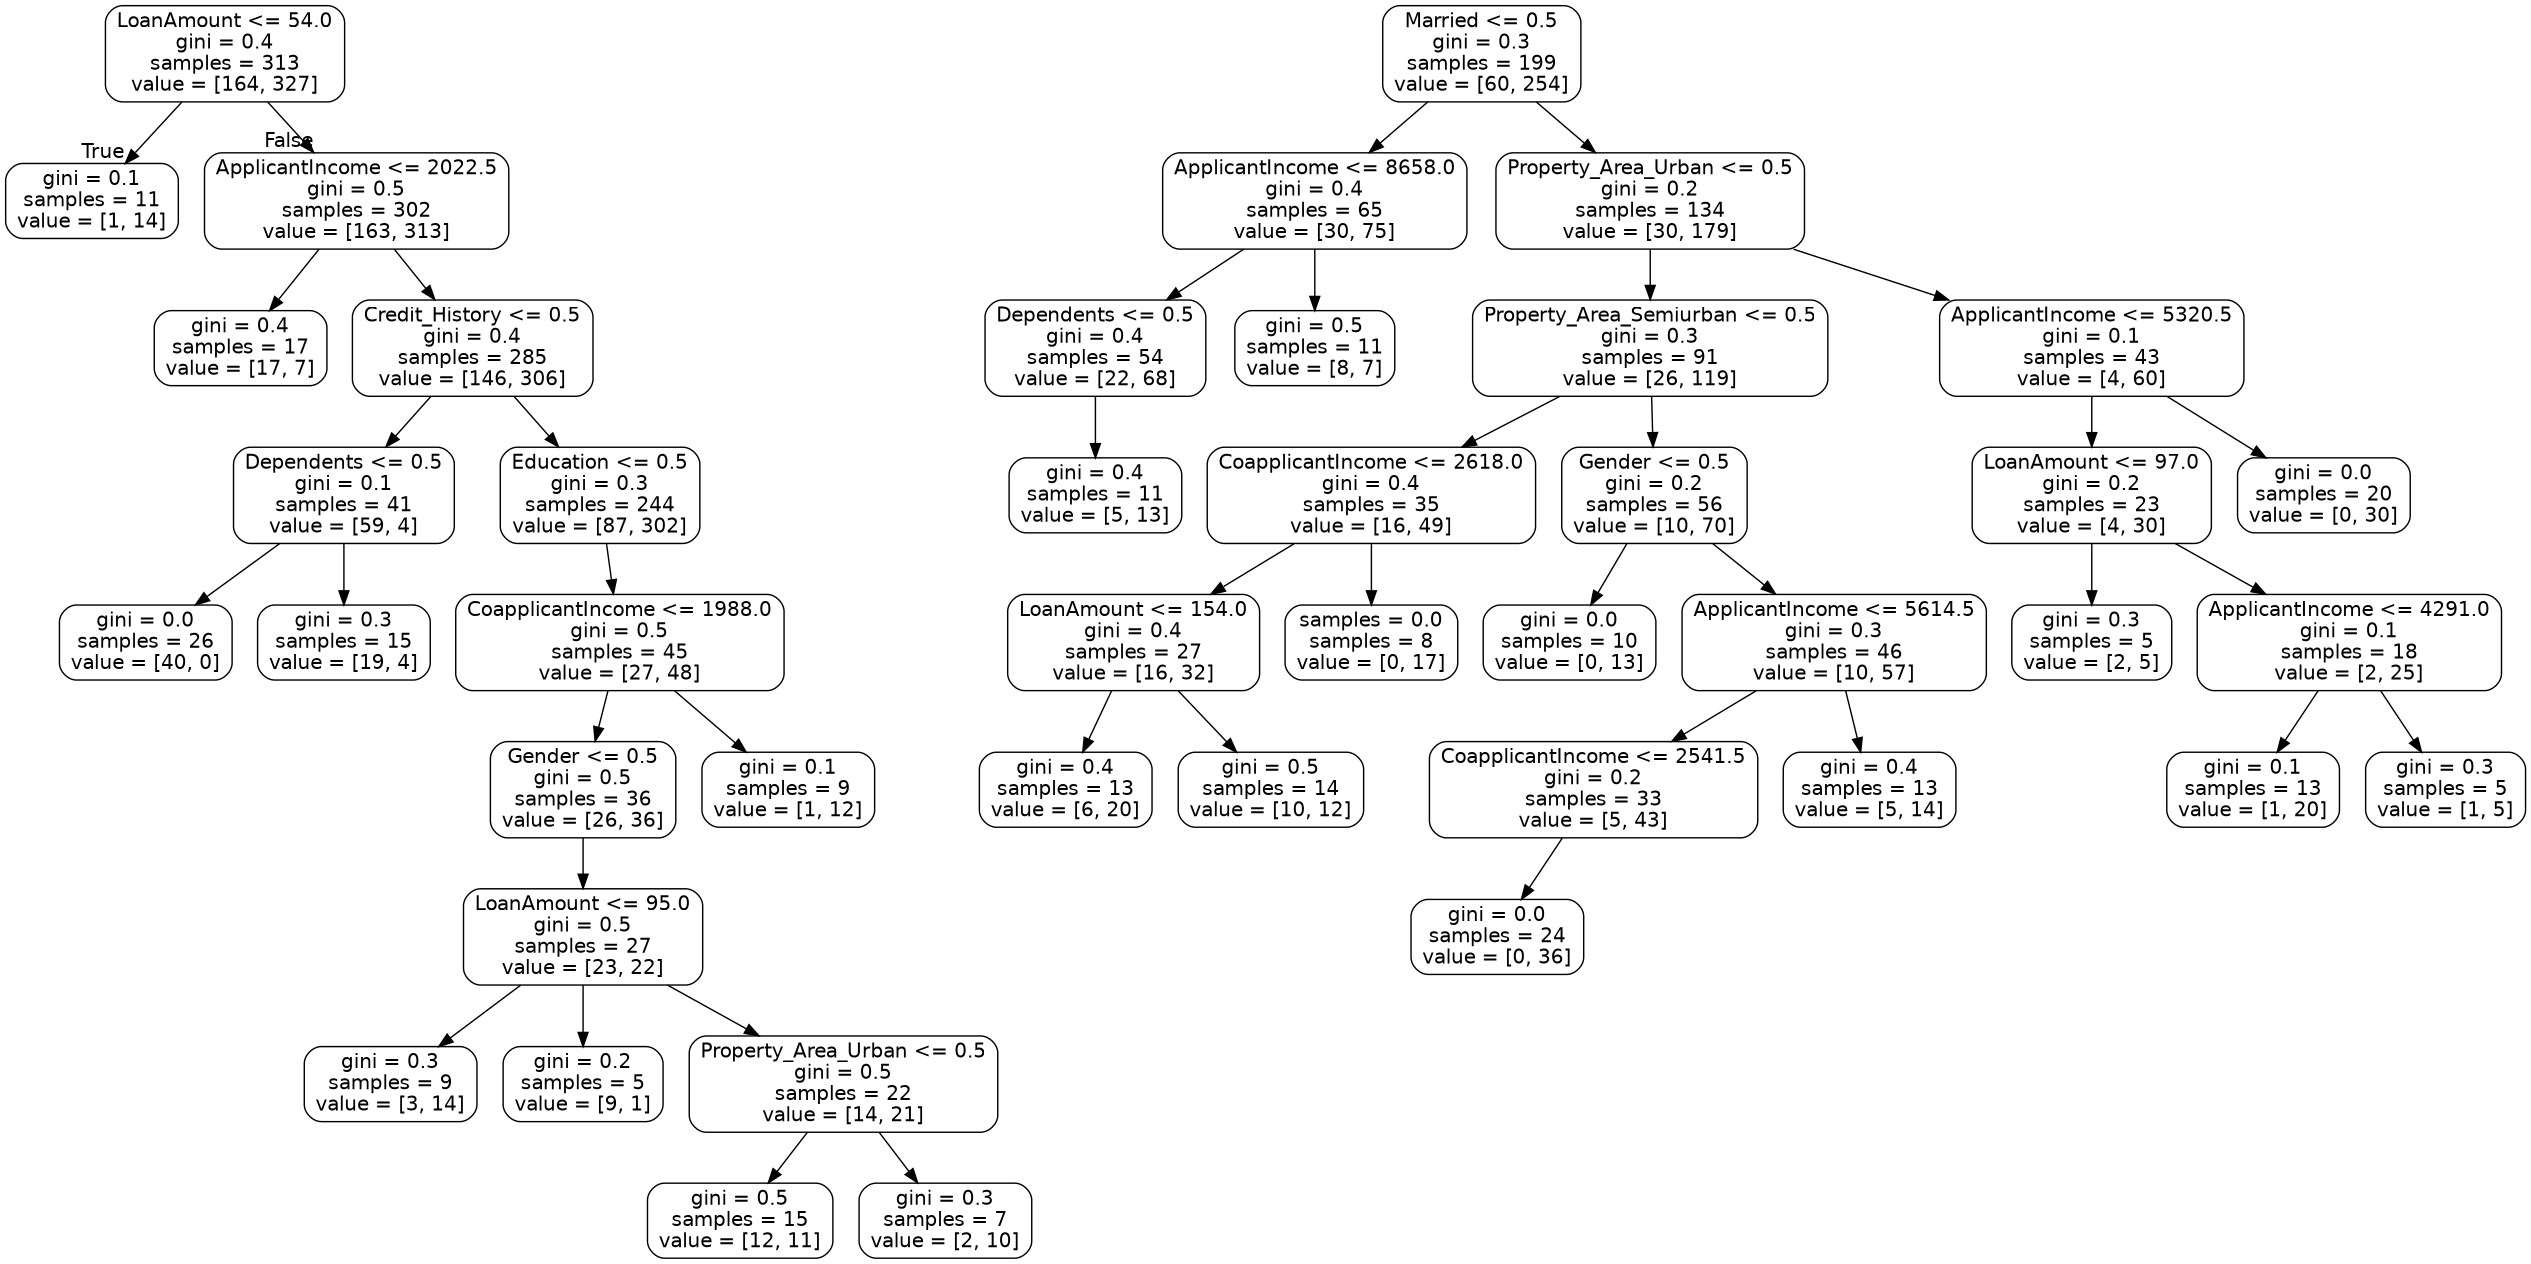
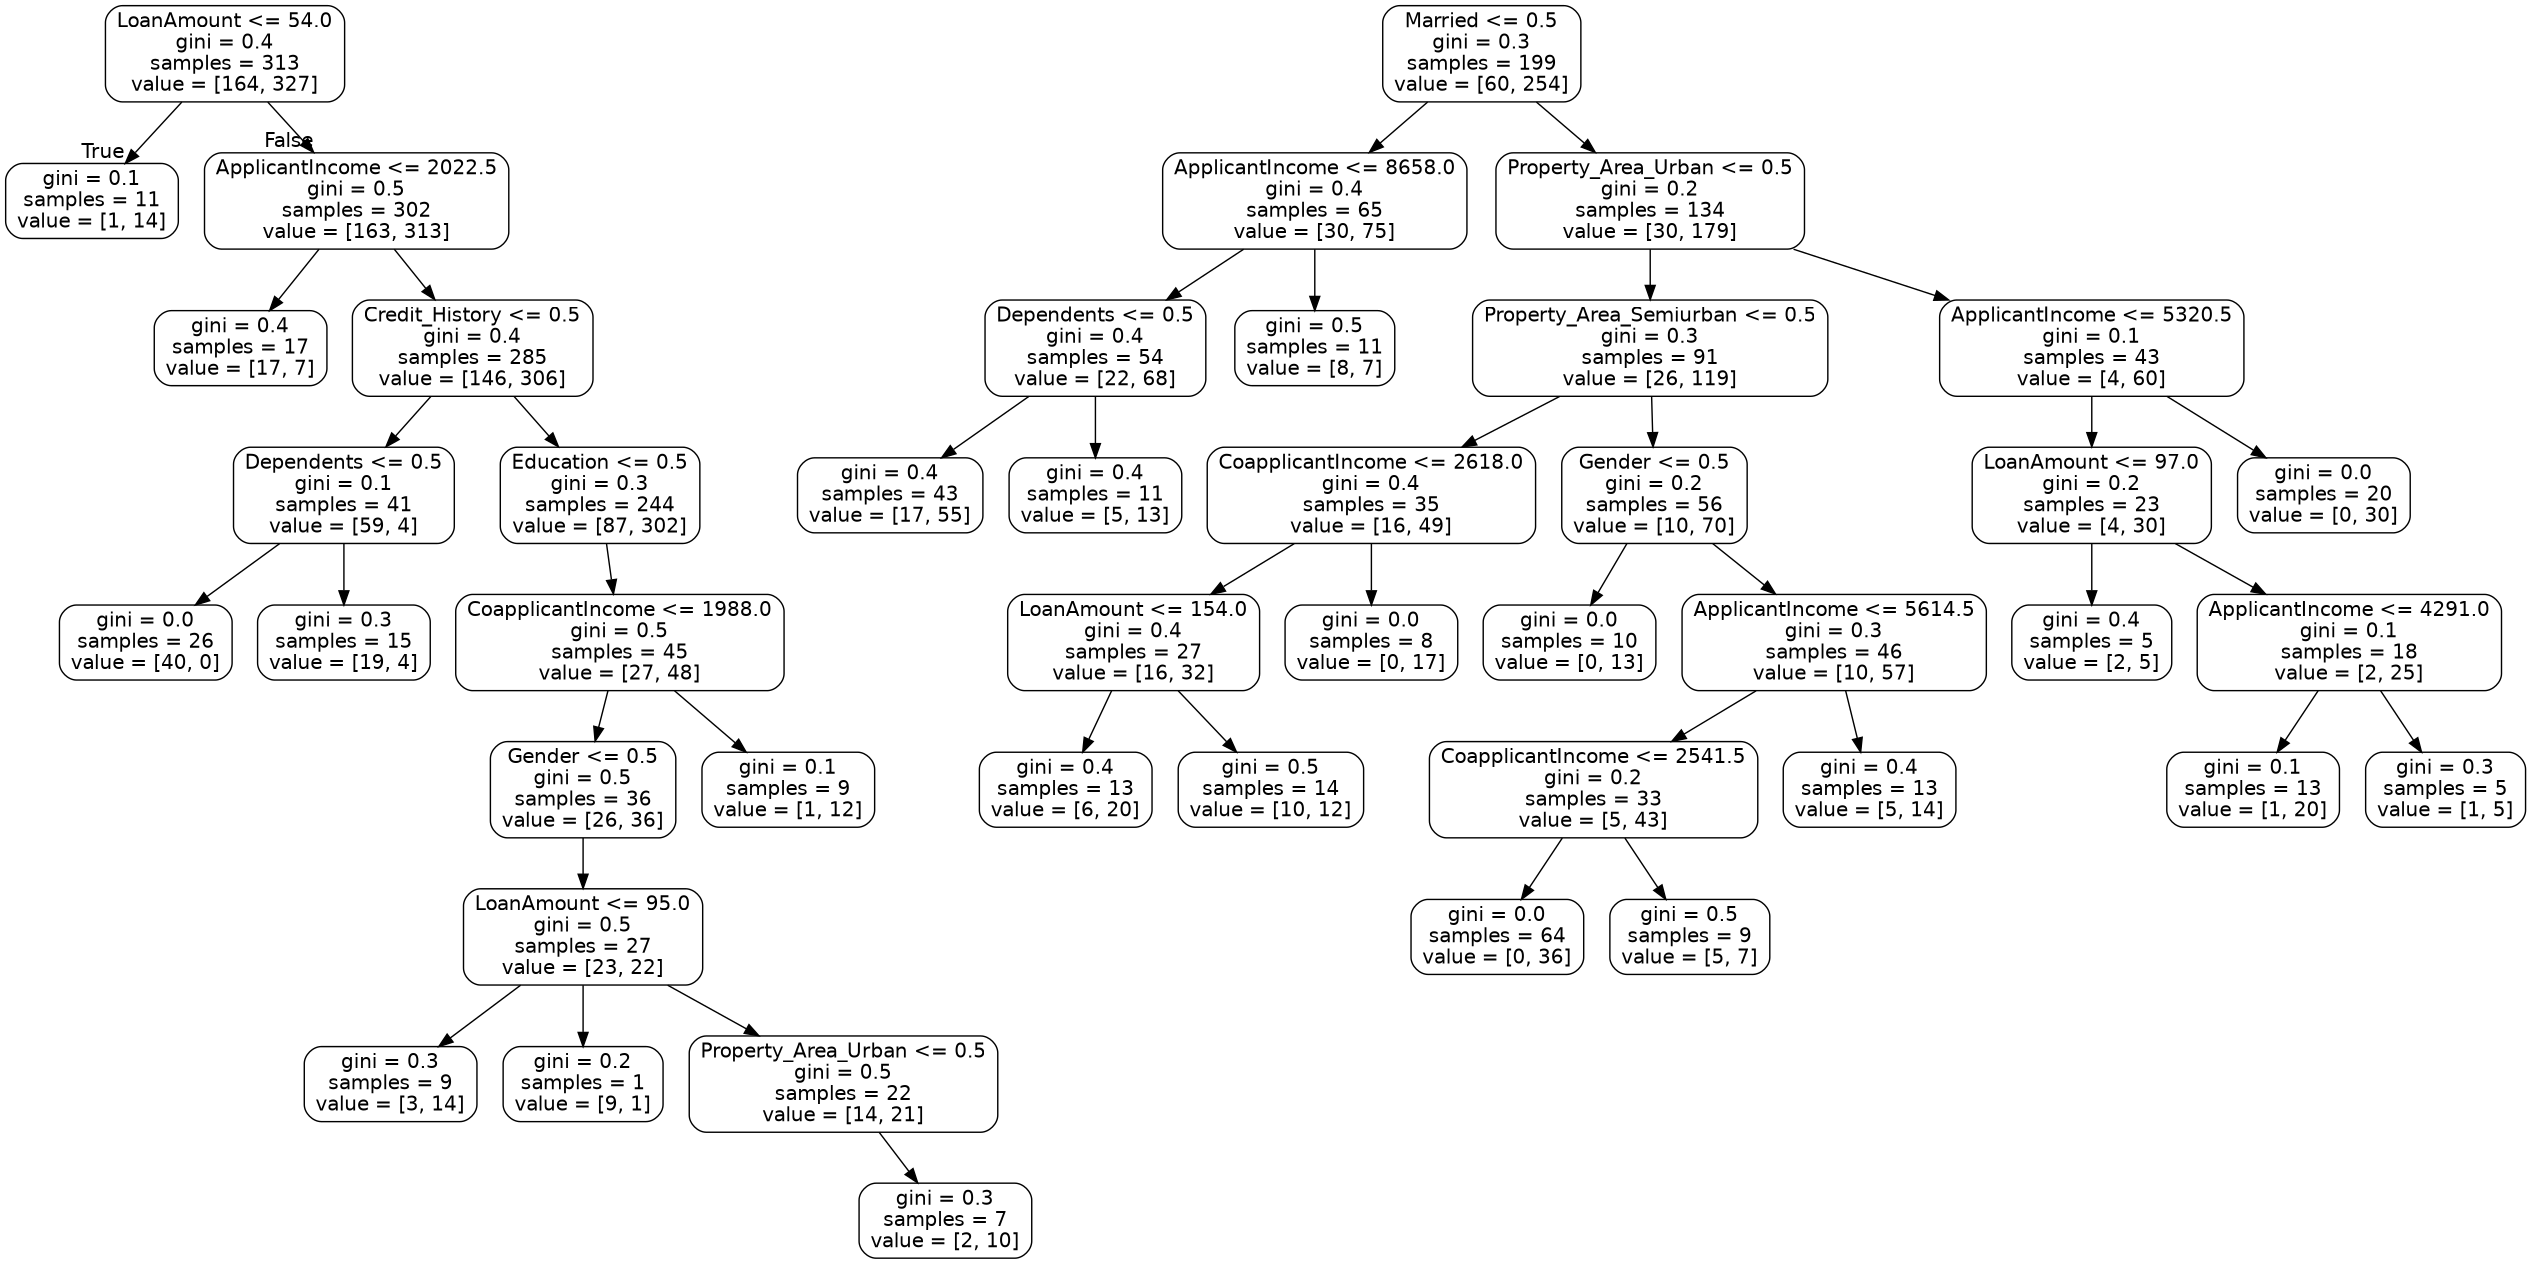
node "gini = 0.4 samples = 43 value = [17, 55]": added
node "samples = 0.0 samples = 8 value = [0, 17]": label "samples = 0.0 samples = 8 value = [0, 17]" -> "gini = 0.0 samples = 8 value = [0, 17]"
node "gini = 0.3 samples = 5 value = [2, 5]": label "gini = 0.3 samples = 5 value = [2, 5]" -> "gini = 0.4 samples = 5 value = [2, 5]"
node "gini = 0.0 samples = 24 value = [0, 36]": label "gini = 0.0 samples = 24 value = [0, 36]" -> "gini = 0.0 samples = 64 value = [0, 36]"
node "gini = 0.5 samples = 9 value = [5, 7]": added
node "gini = 0.2 samples = 5 value = [9, 1]": label "gini = 0.2 samples = 5 value = [9, 1]" -> "gini = 0.2 samples = 1 value = [9, 1]"
node "gini = 0.5 samples = 15 value = [12, 11]": removed
